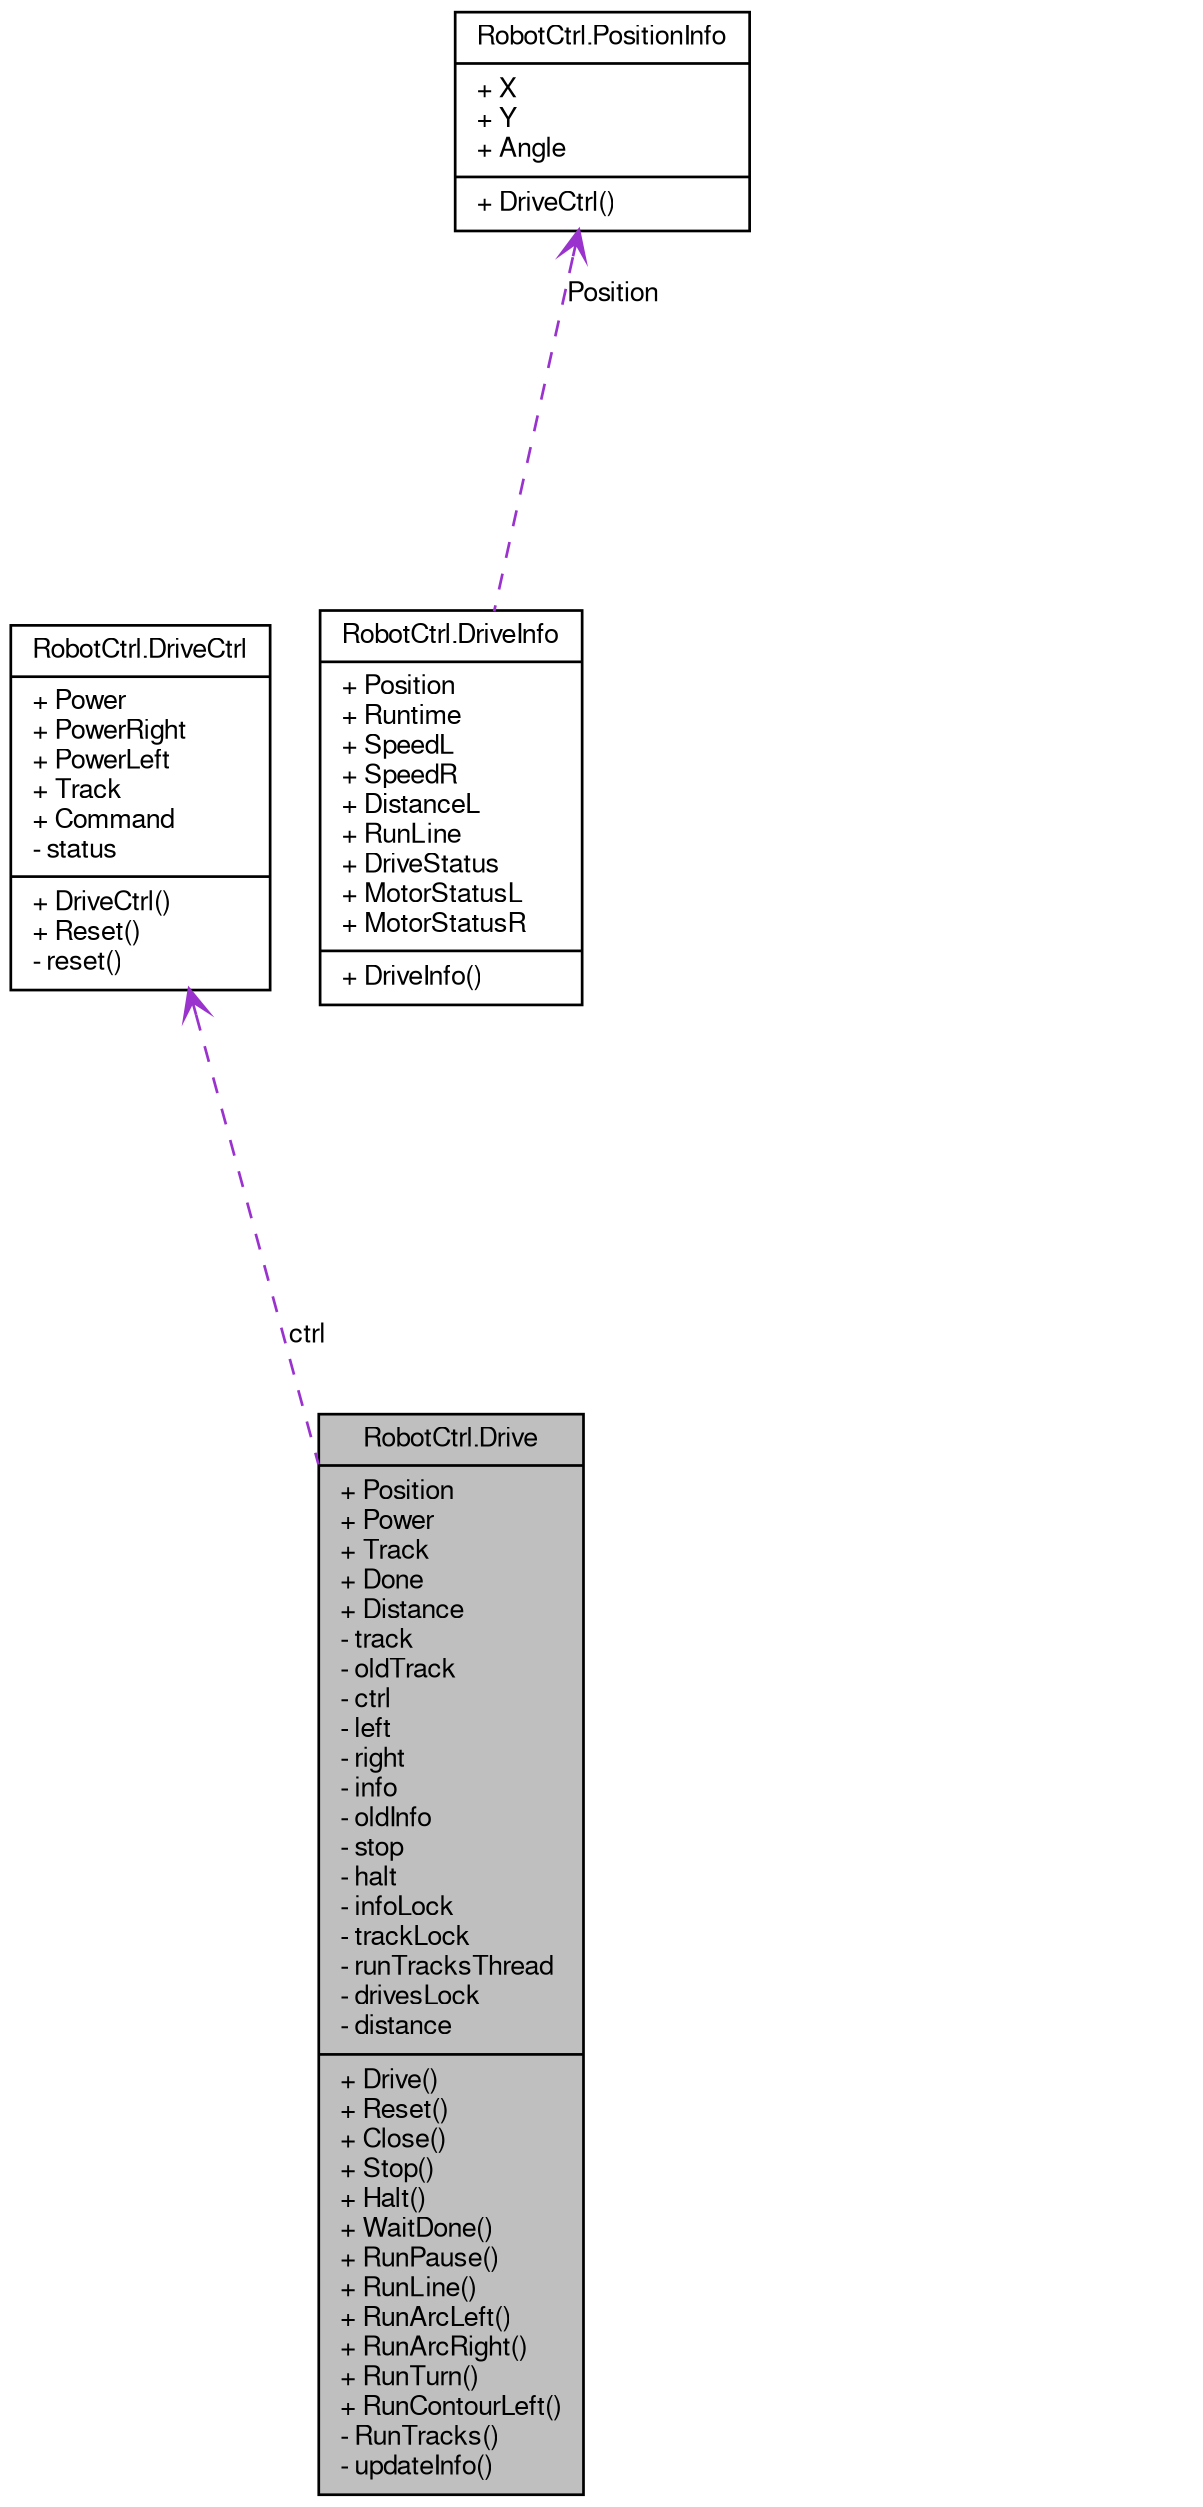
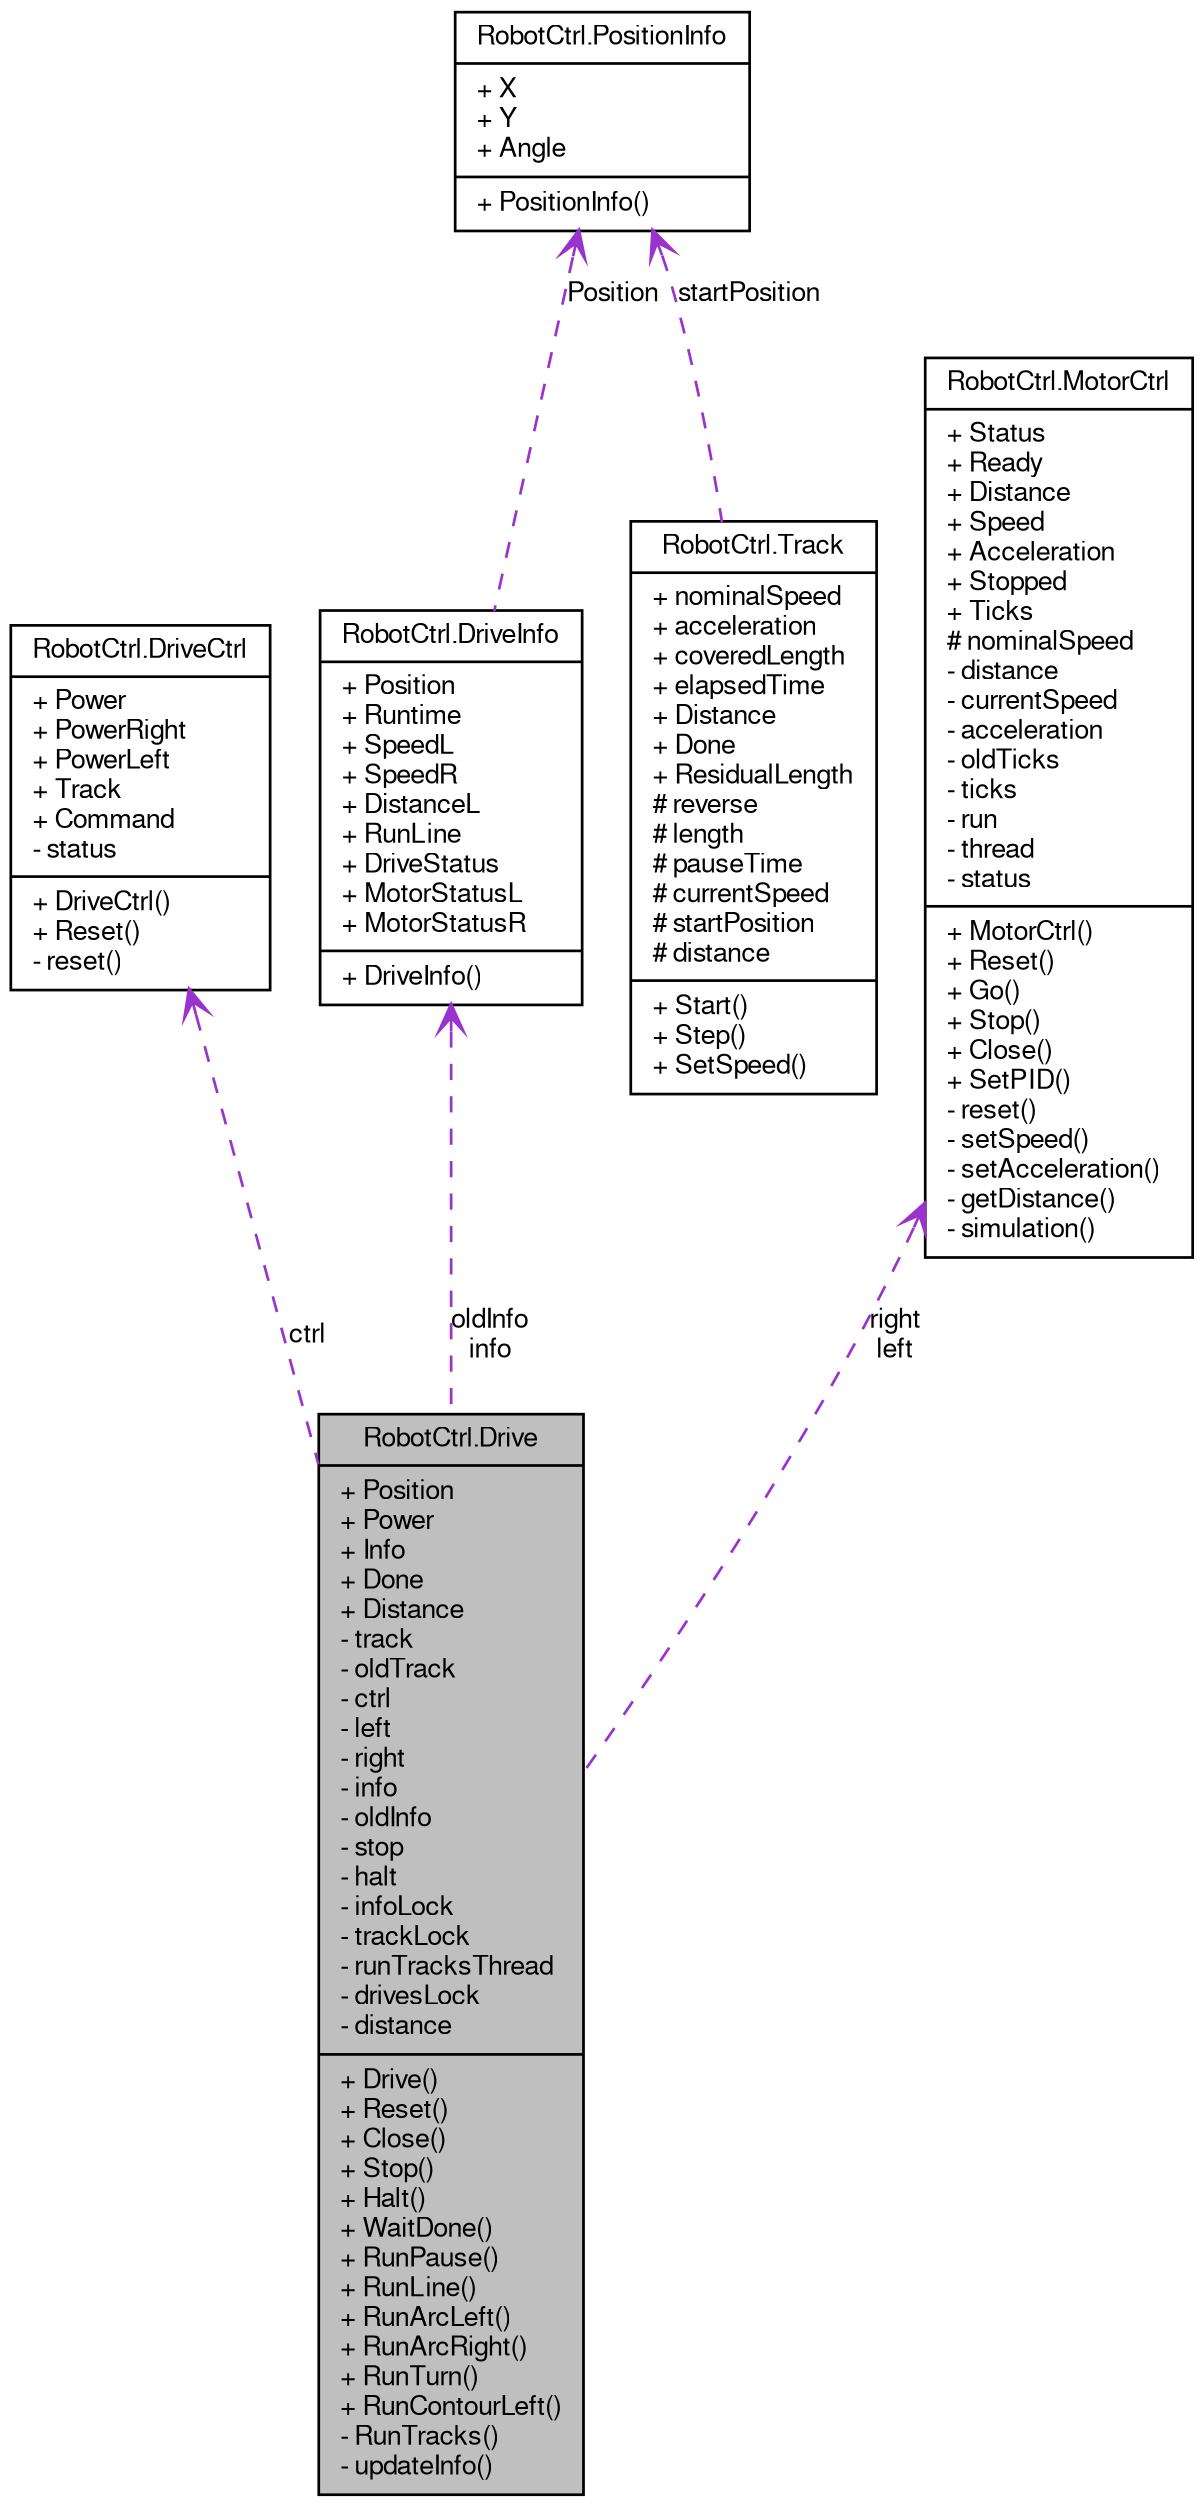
node "RobotCtrl.PositionInfo": text "+ DriveCtrl()" -> "+ PositionInfo()"
node "RobotCtrl.Track": added
node "RobotCtrl.MotorCtrl": added
edge "RobotCtrl.Drive" -> "RobotCtrl.DriveInfo": added, label "oldInfo info"
node "RobotCtrl.Drive": text "+ Track" -> "+ Info"
